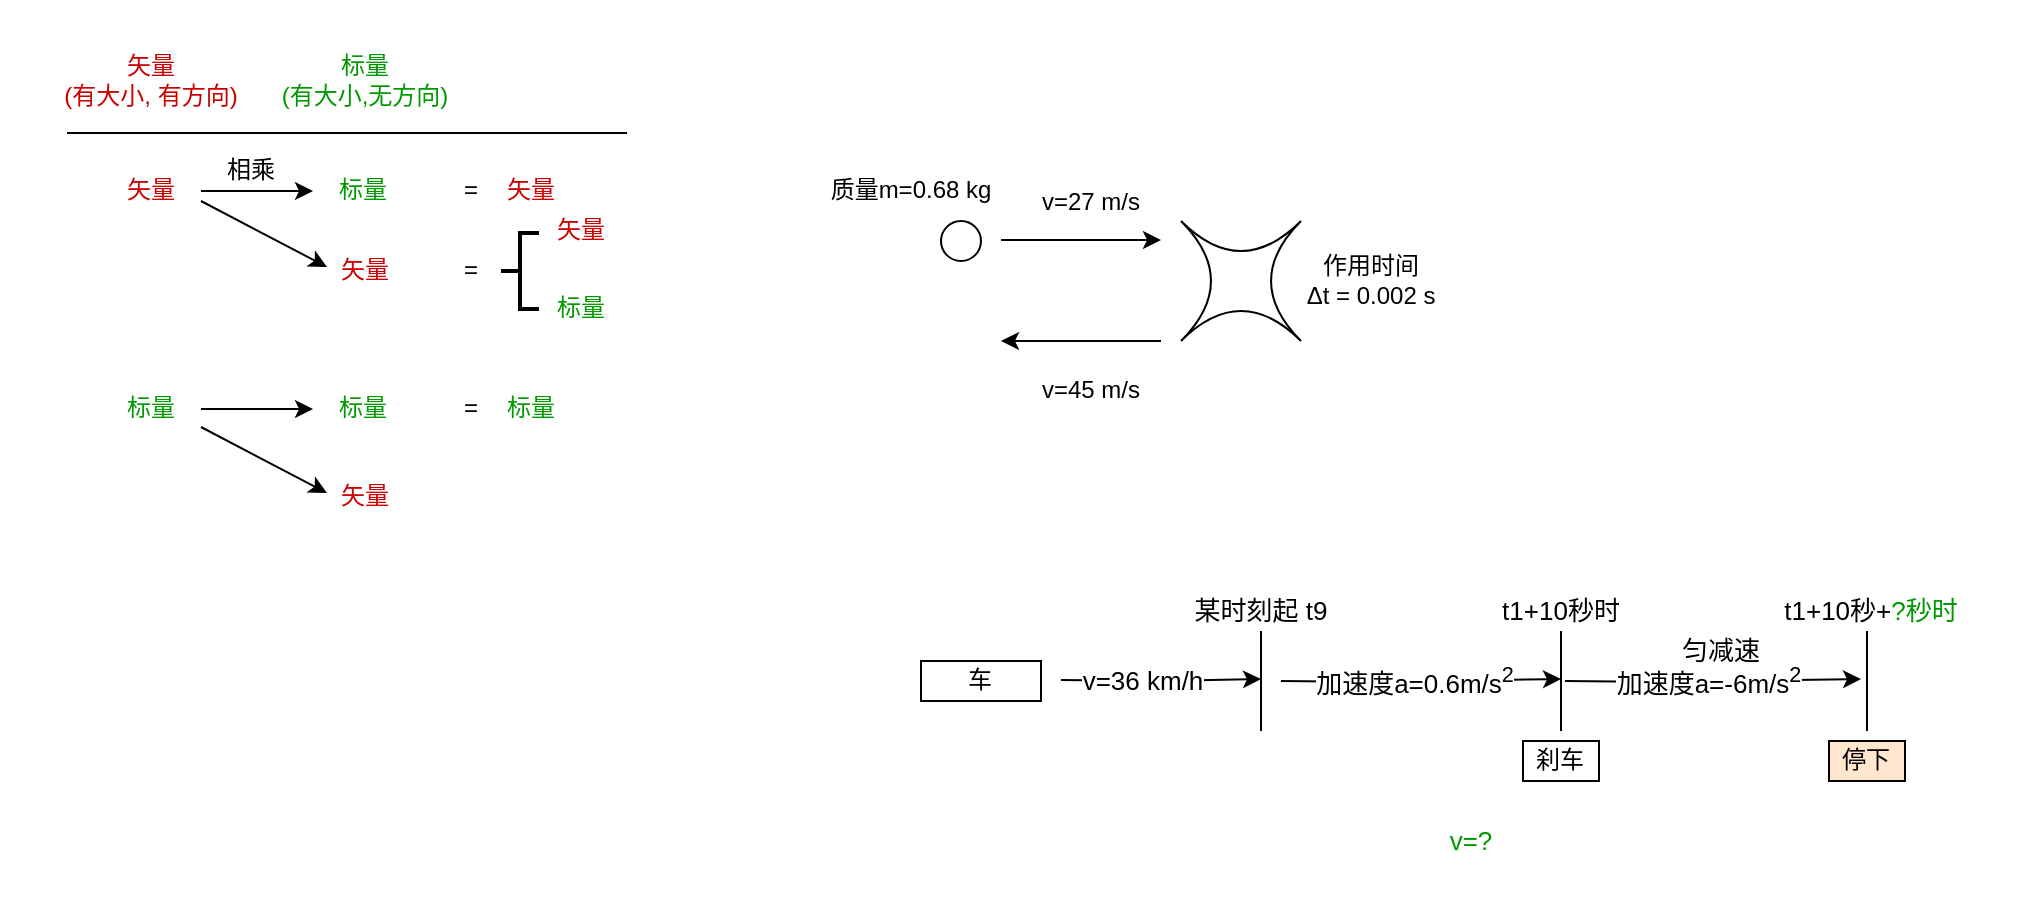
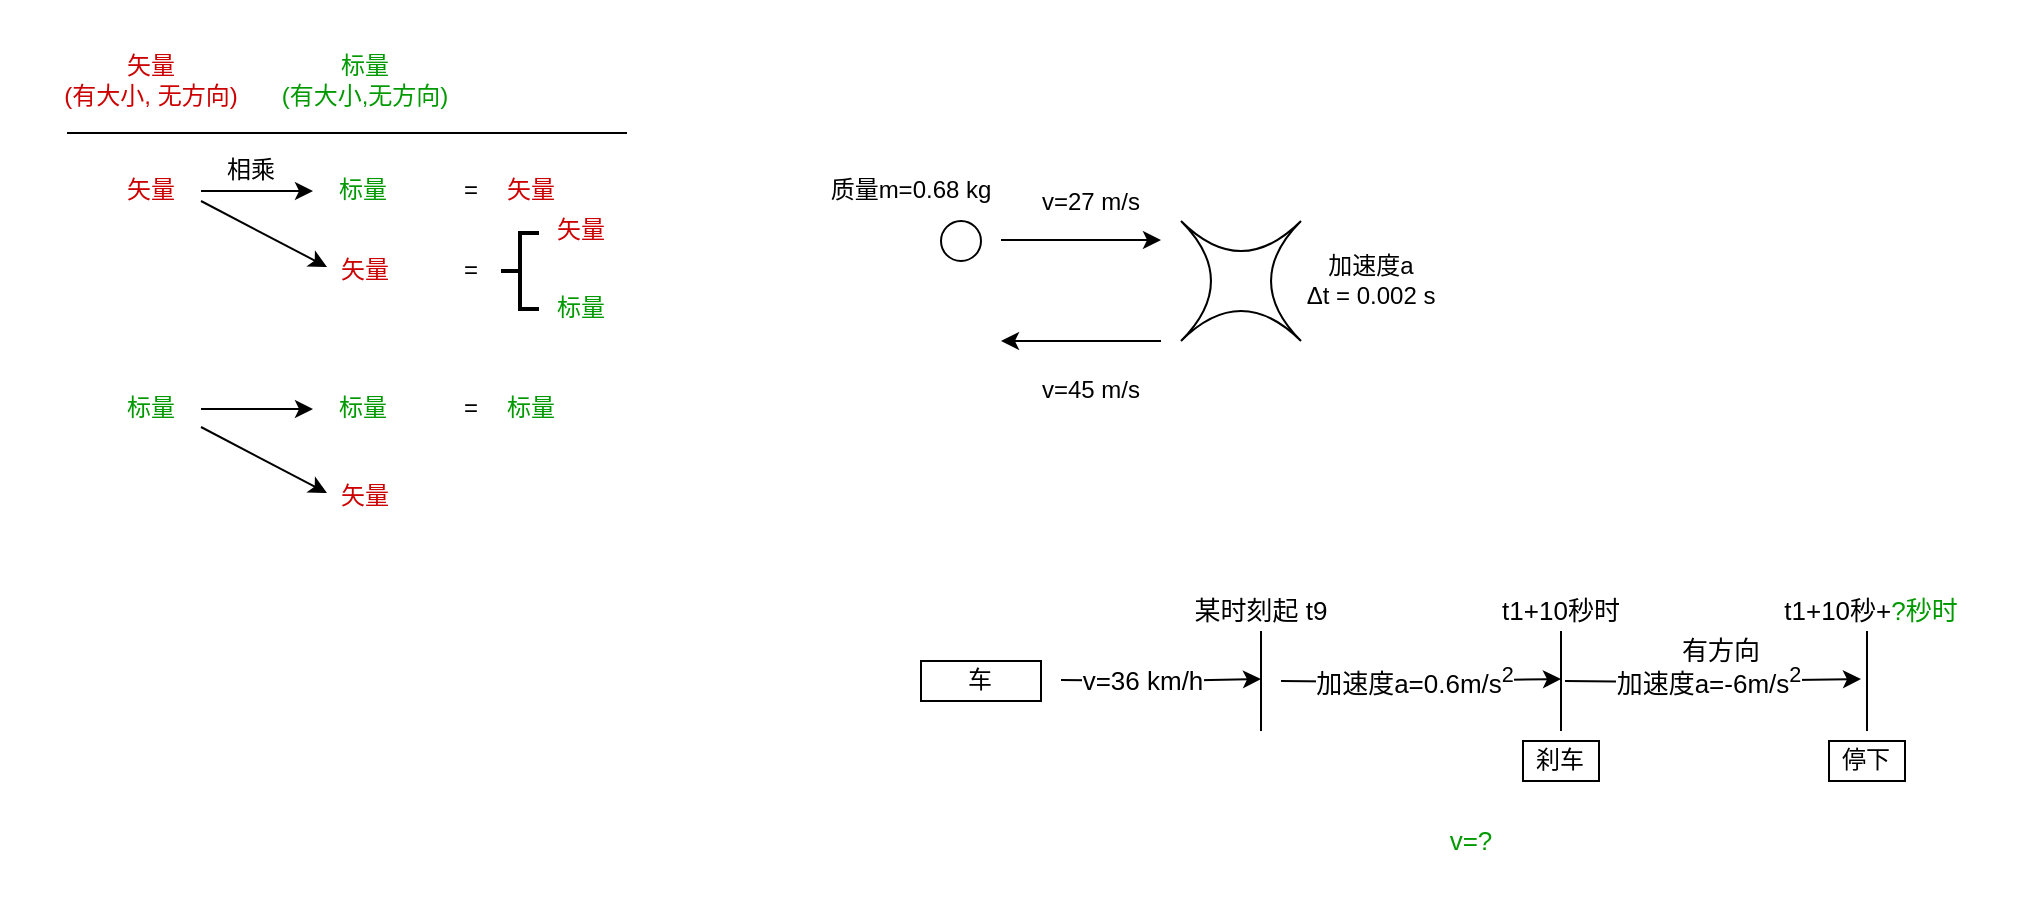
node "矢量 (有大小, 有方向)": label "矢量 (有大小, 有方向)" -> "矢量 (有大小, 无方向)"
node "作用时间 Δt = 0.002 s": label "作用时间 Δt = 0.002 s" -> "加速度a Δt = 0.002 s"
node "匀减速": label "匀减速" -> "有方向"
node "停下": fillcolor #ffe6cc -> #ffffff
